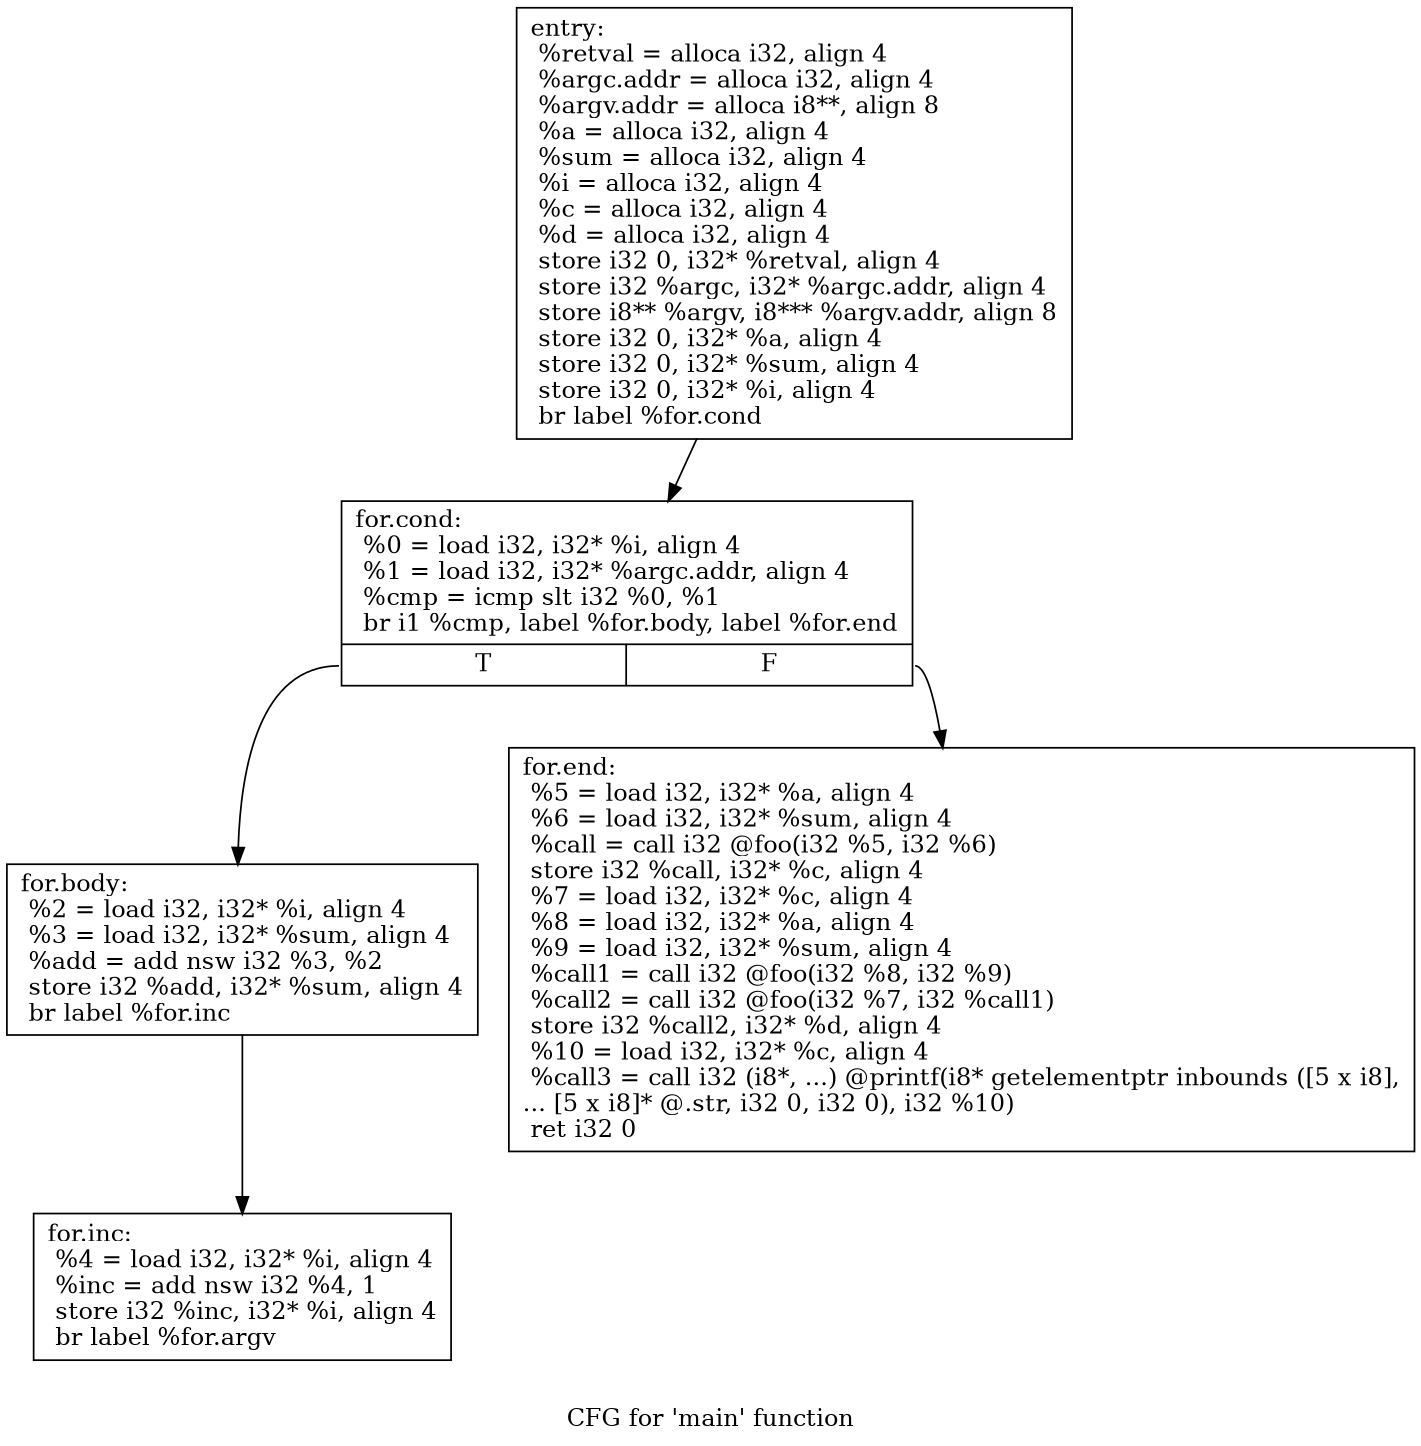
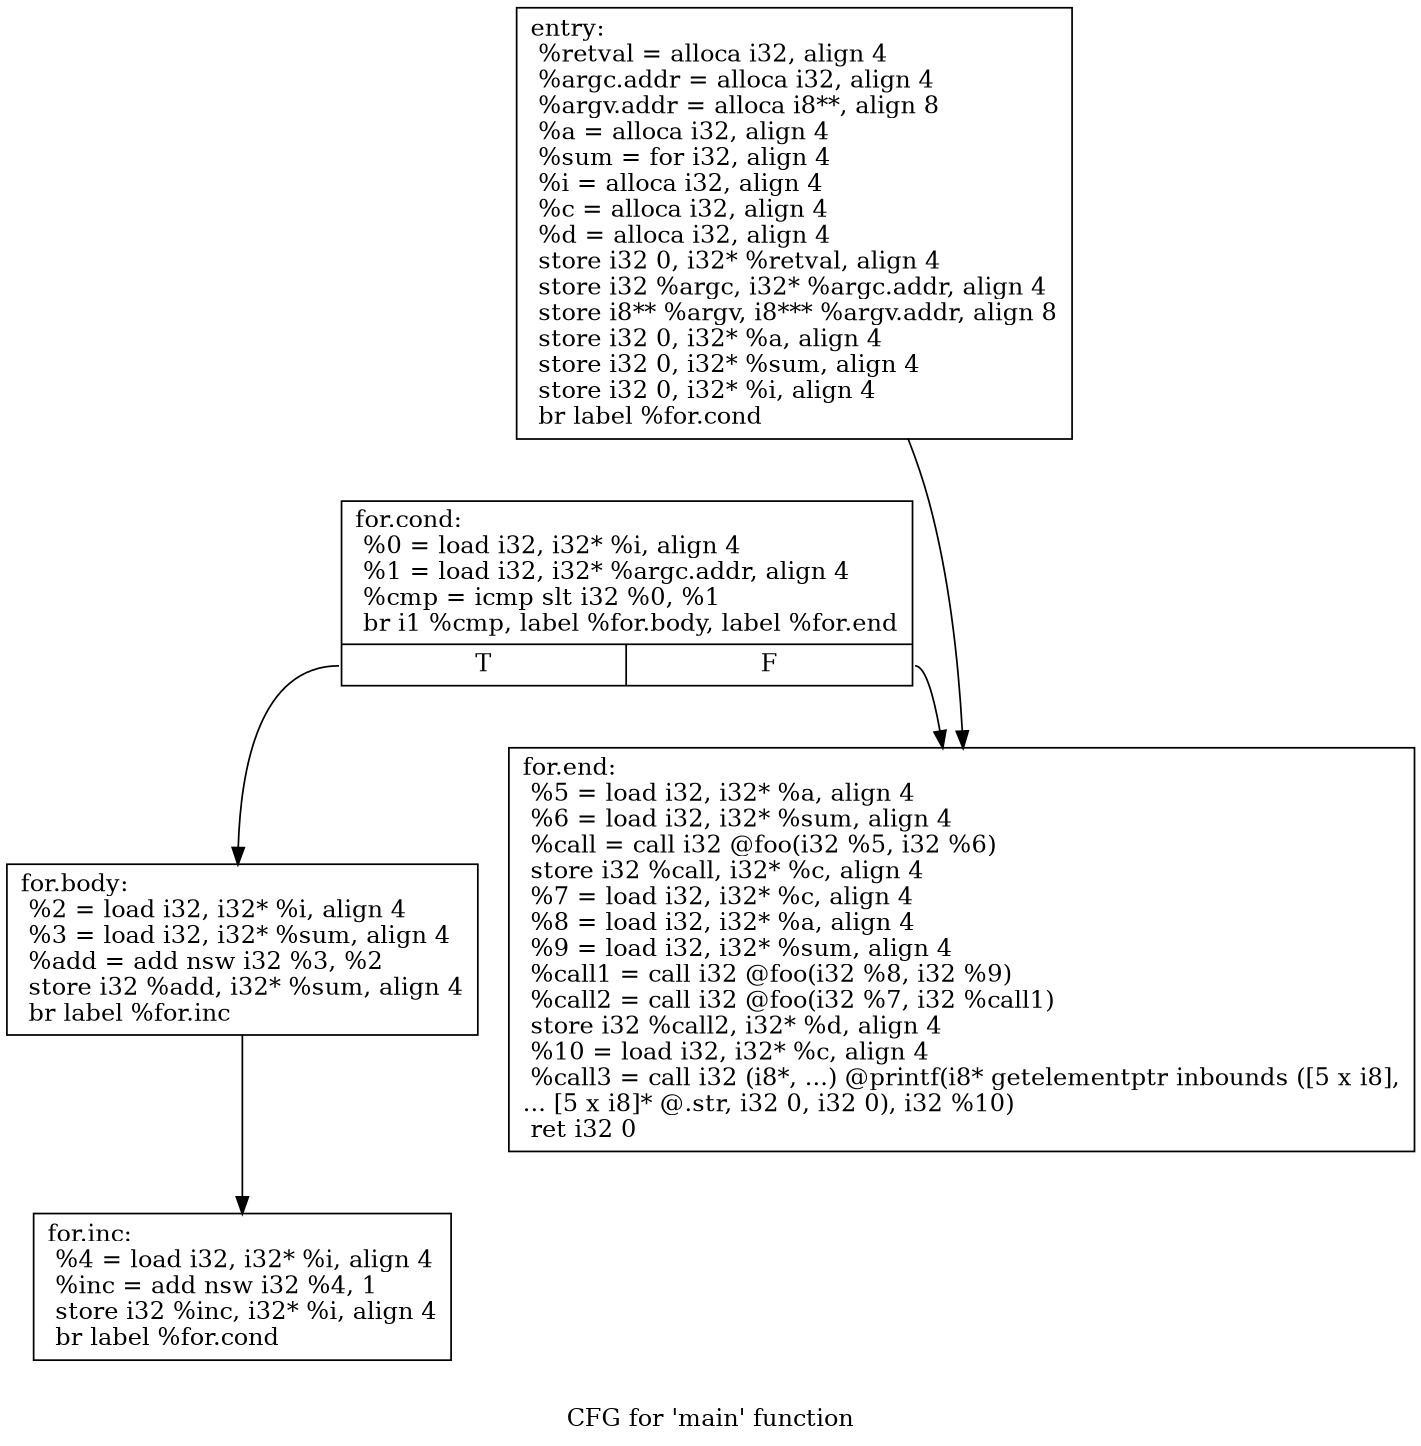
node "entry:": text "%sum = alloca i32, align 4" -> "%sum = for i32, align 4"
edge "entry:" -> "for.cond:": now "entry:" -> "for.end:"
node "for.inc:": text "br label %for.argv" -> "br label %for.cond"
